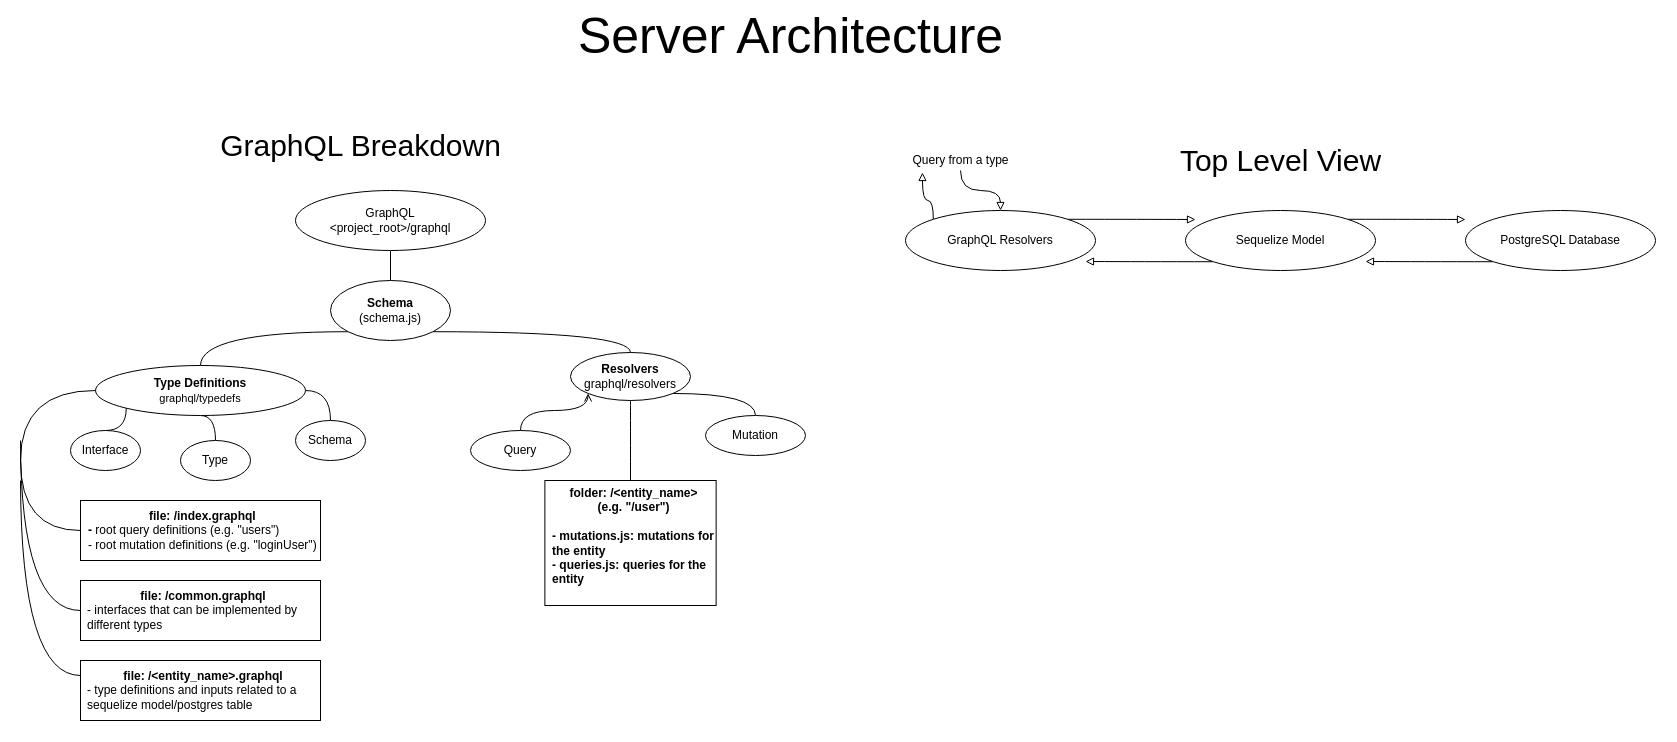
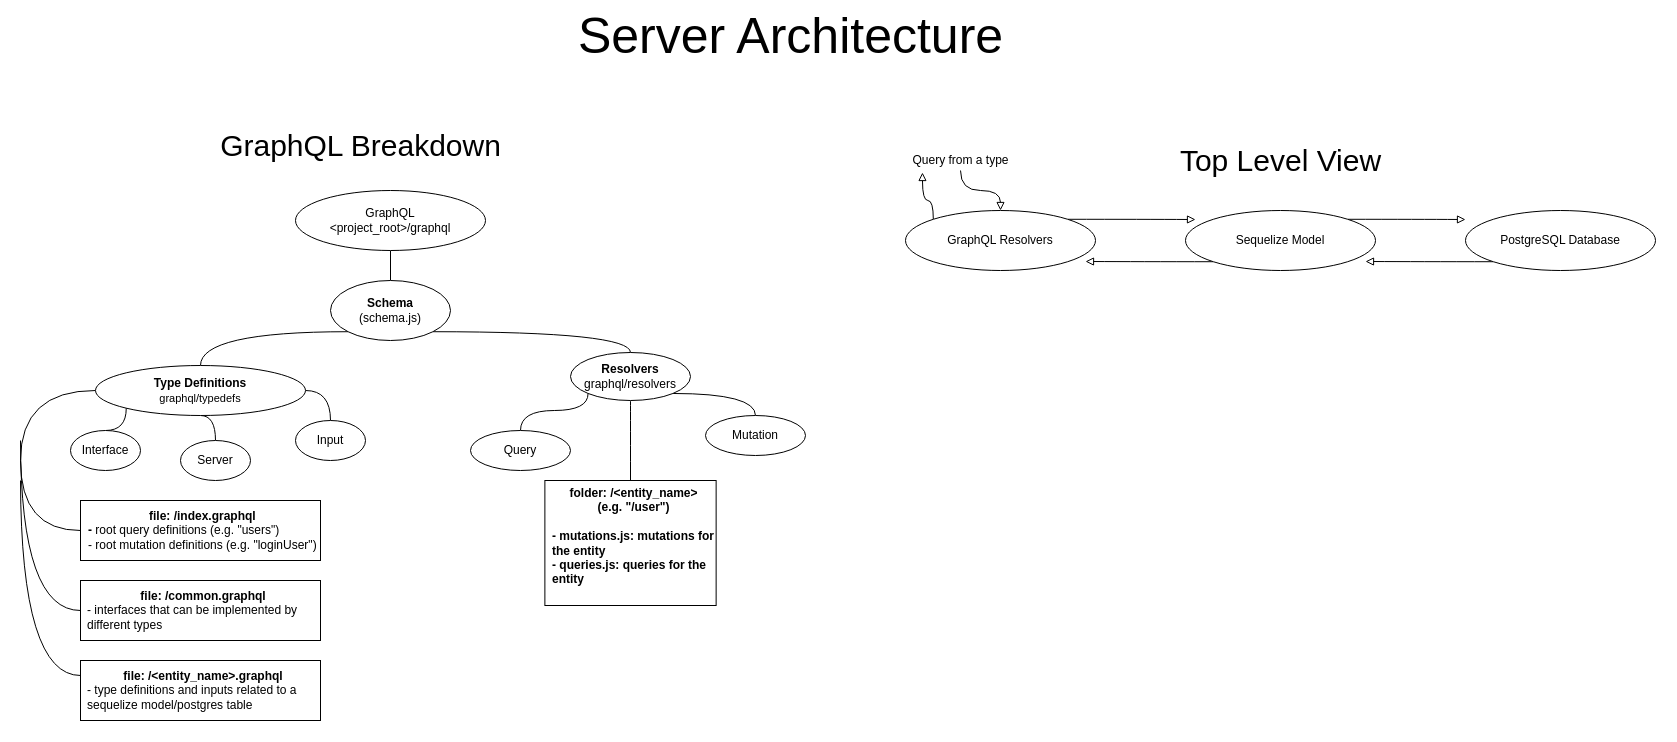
edge "Query" -> "Resolvers graphql/resolvers": arrowhead open -> none
node "Schema": label "Schema" -> "Input"
node "Type": label "Type" -> "Server"
